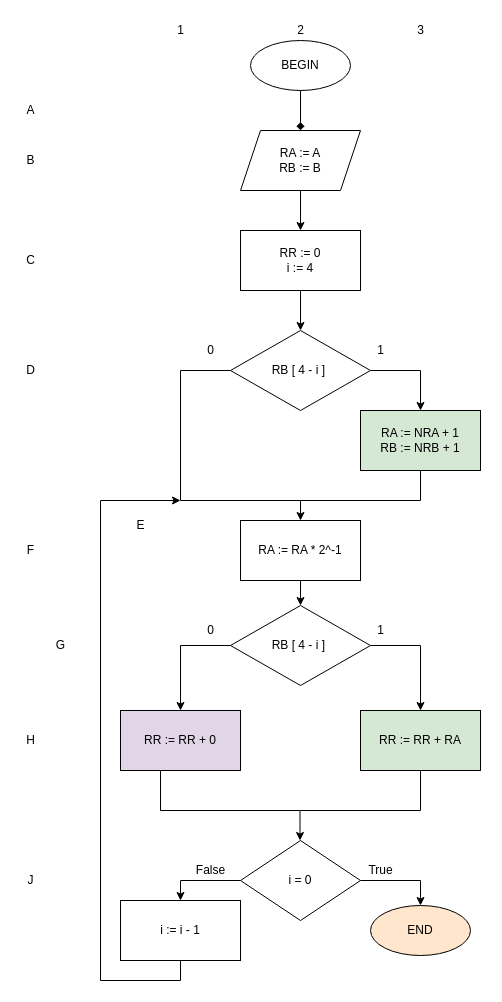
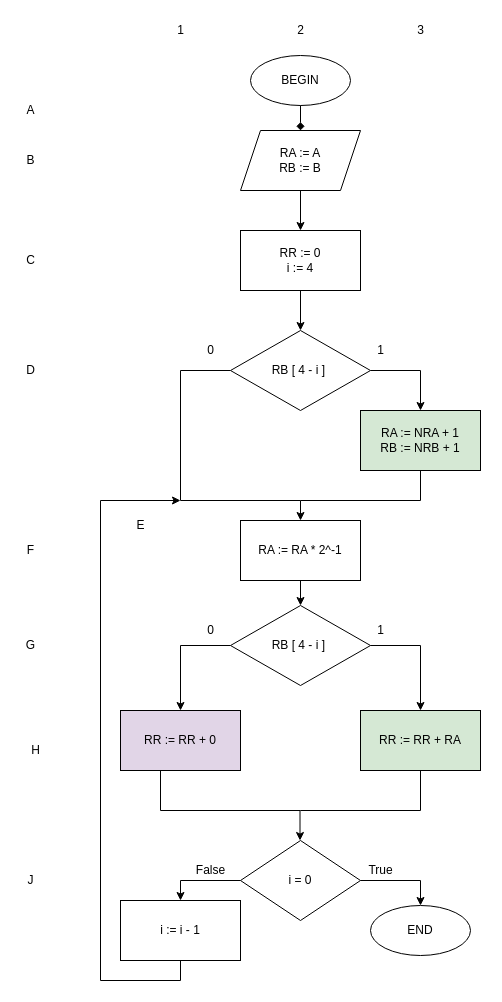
node "BEGIN": moved (301, 66) -> (301, 81)
node "G": moved (61, 646) -> (31, 646)
node "H": moved (31, 741) -> (36, 751)
node "END": fillcolor #ffe6cc -> #ffffff
